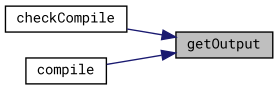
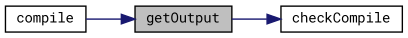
edge "checkCompile" -> "getOutput": reversed
